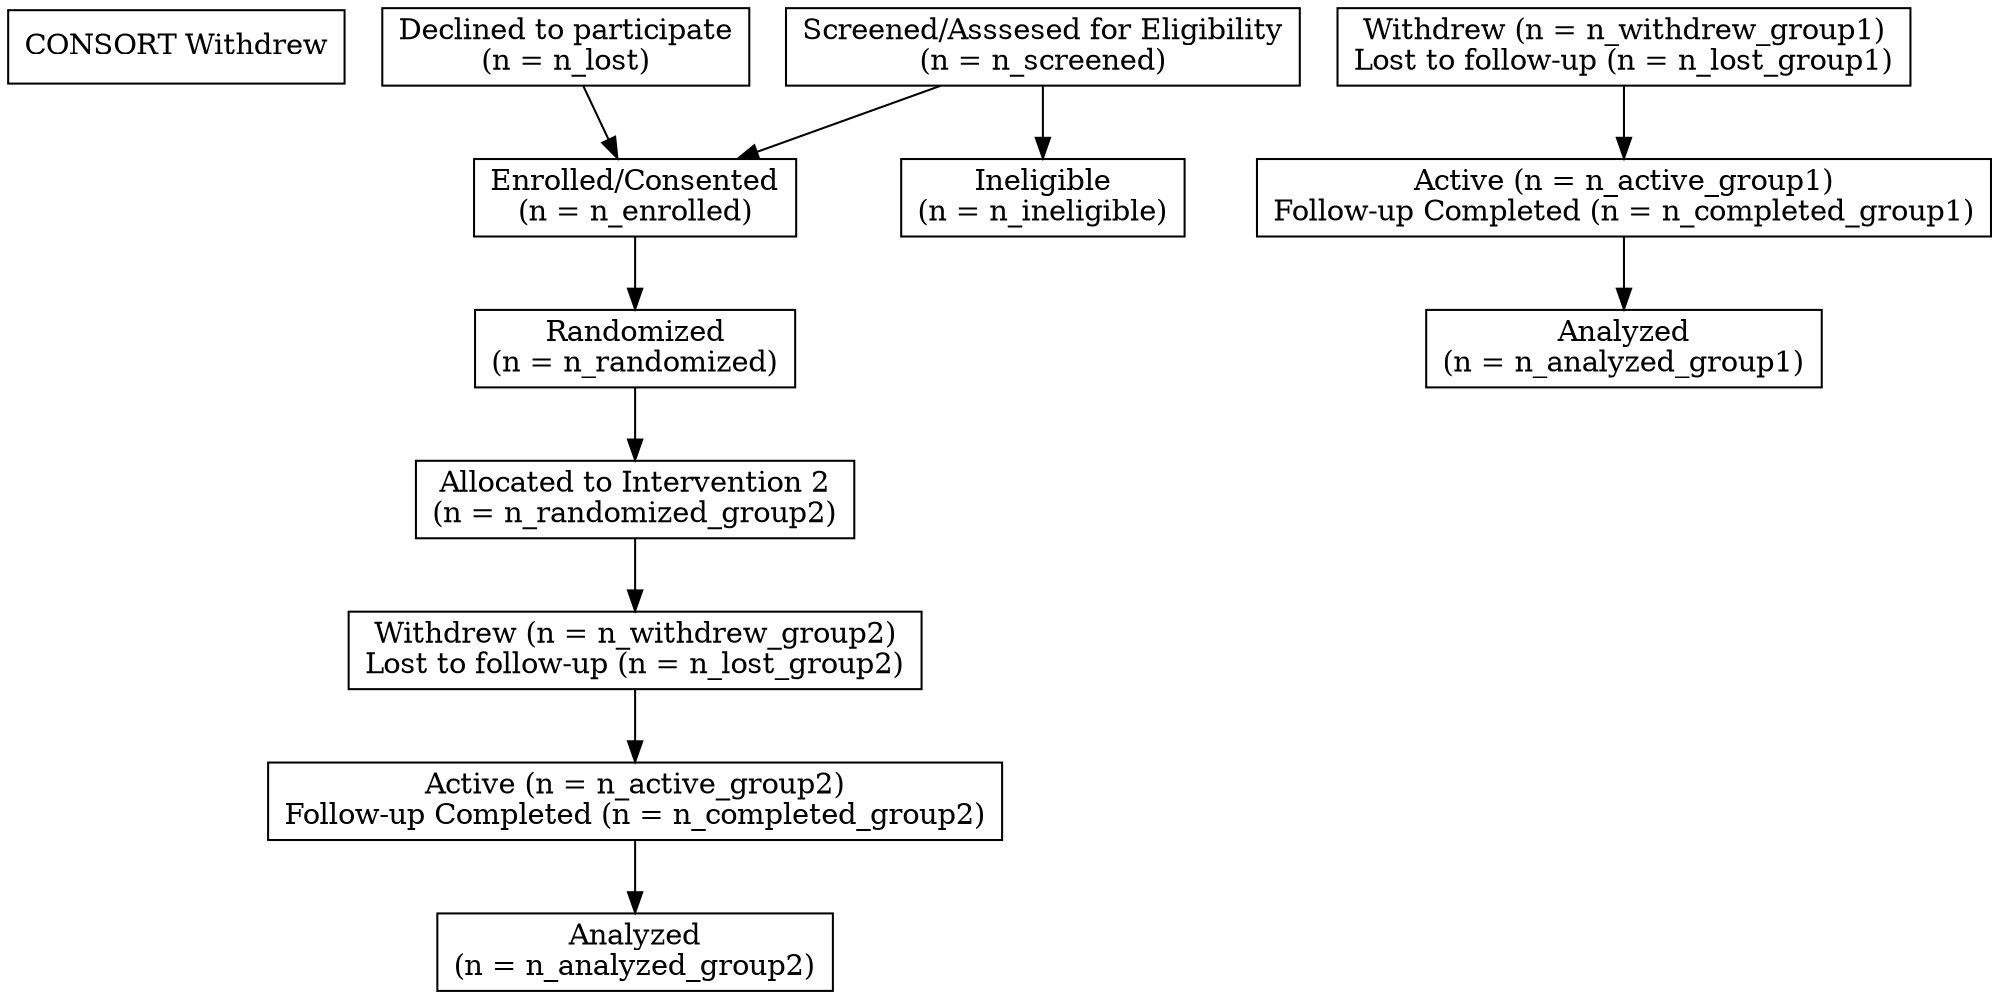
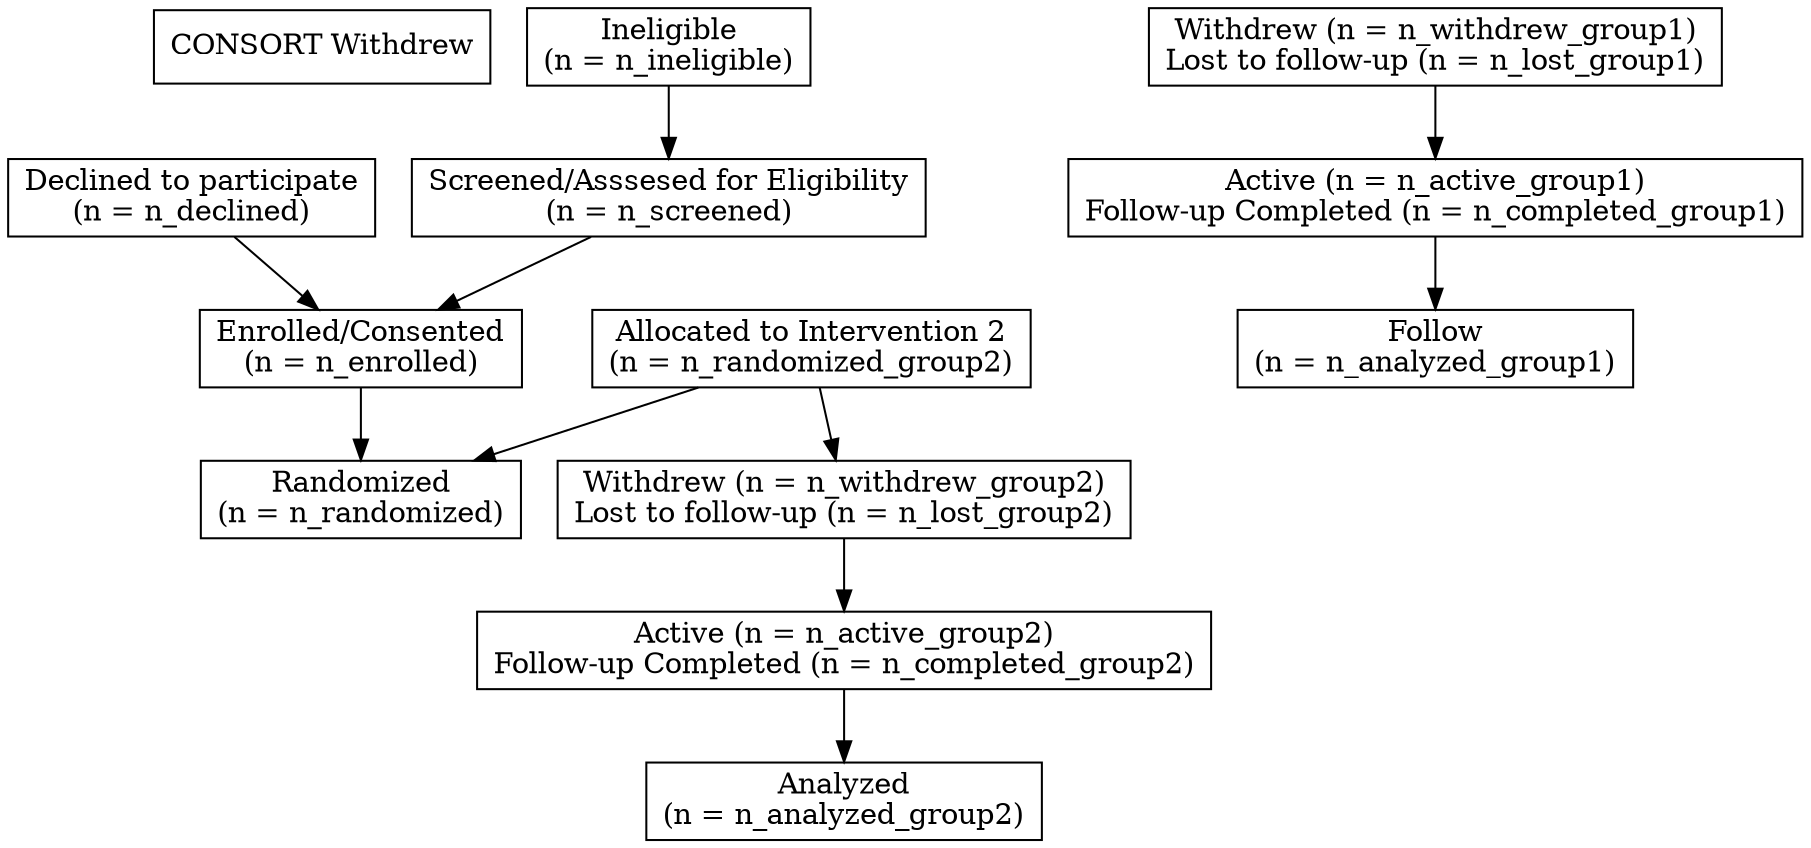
node "Declined to participate (n = n_lost)": label "Declined to participate (n = n_lost)" -> "Declined to participate (n = n_declined)"
edge "Screened/Asssesed for Eligibility (n = n_screened)" -> "Ineligible (n = n_ineligible)": reversed
node "Analyzed (n = n_analyzed_group1)": label "Analyzed (n = n_analyzed_group1)" -> "Follow (n = n_analyzed_group1)"
edge "Randomized (n = n_randomized)" -> "Allocated to Intervention 2 (n = n_randomized_group2)": reversed
